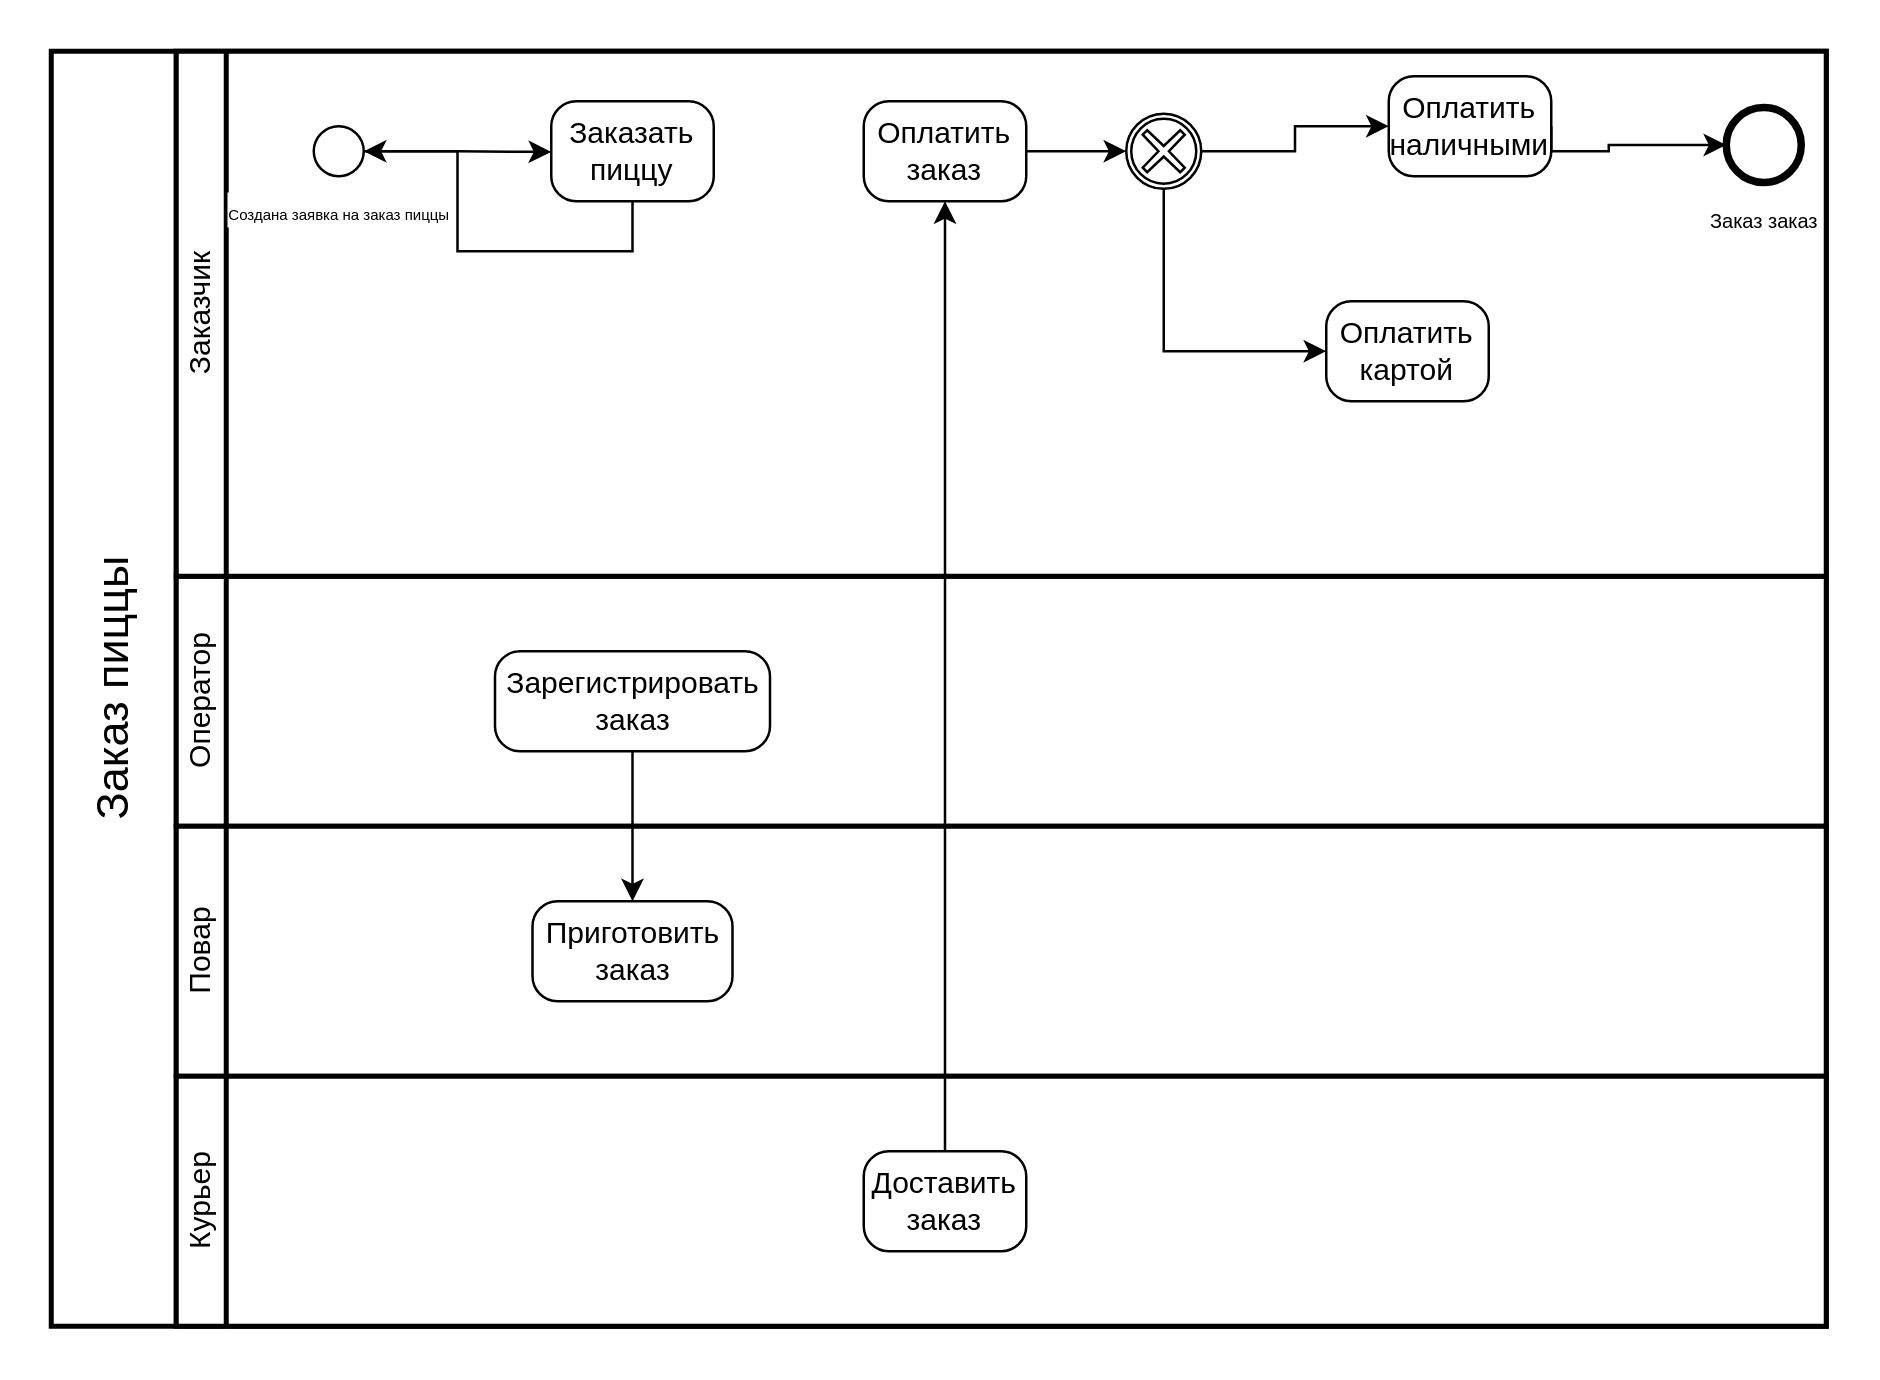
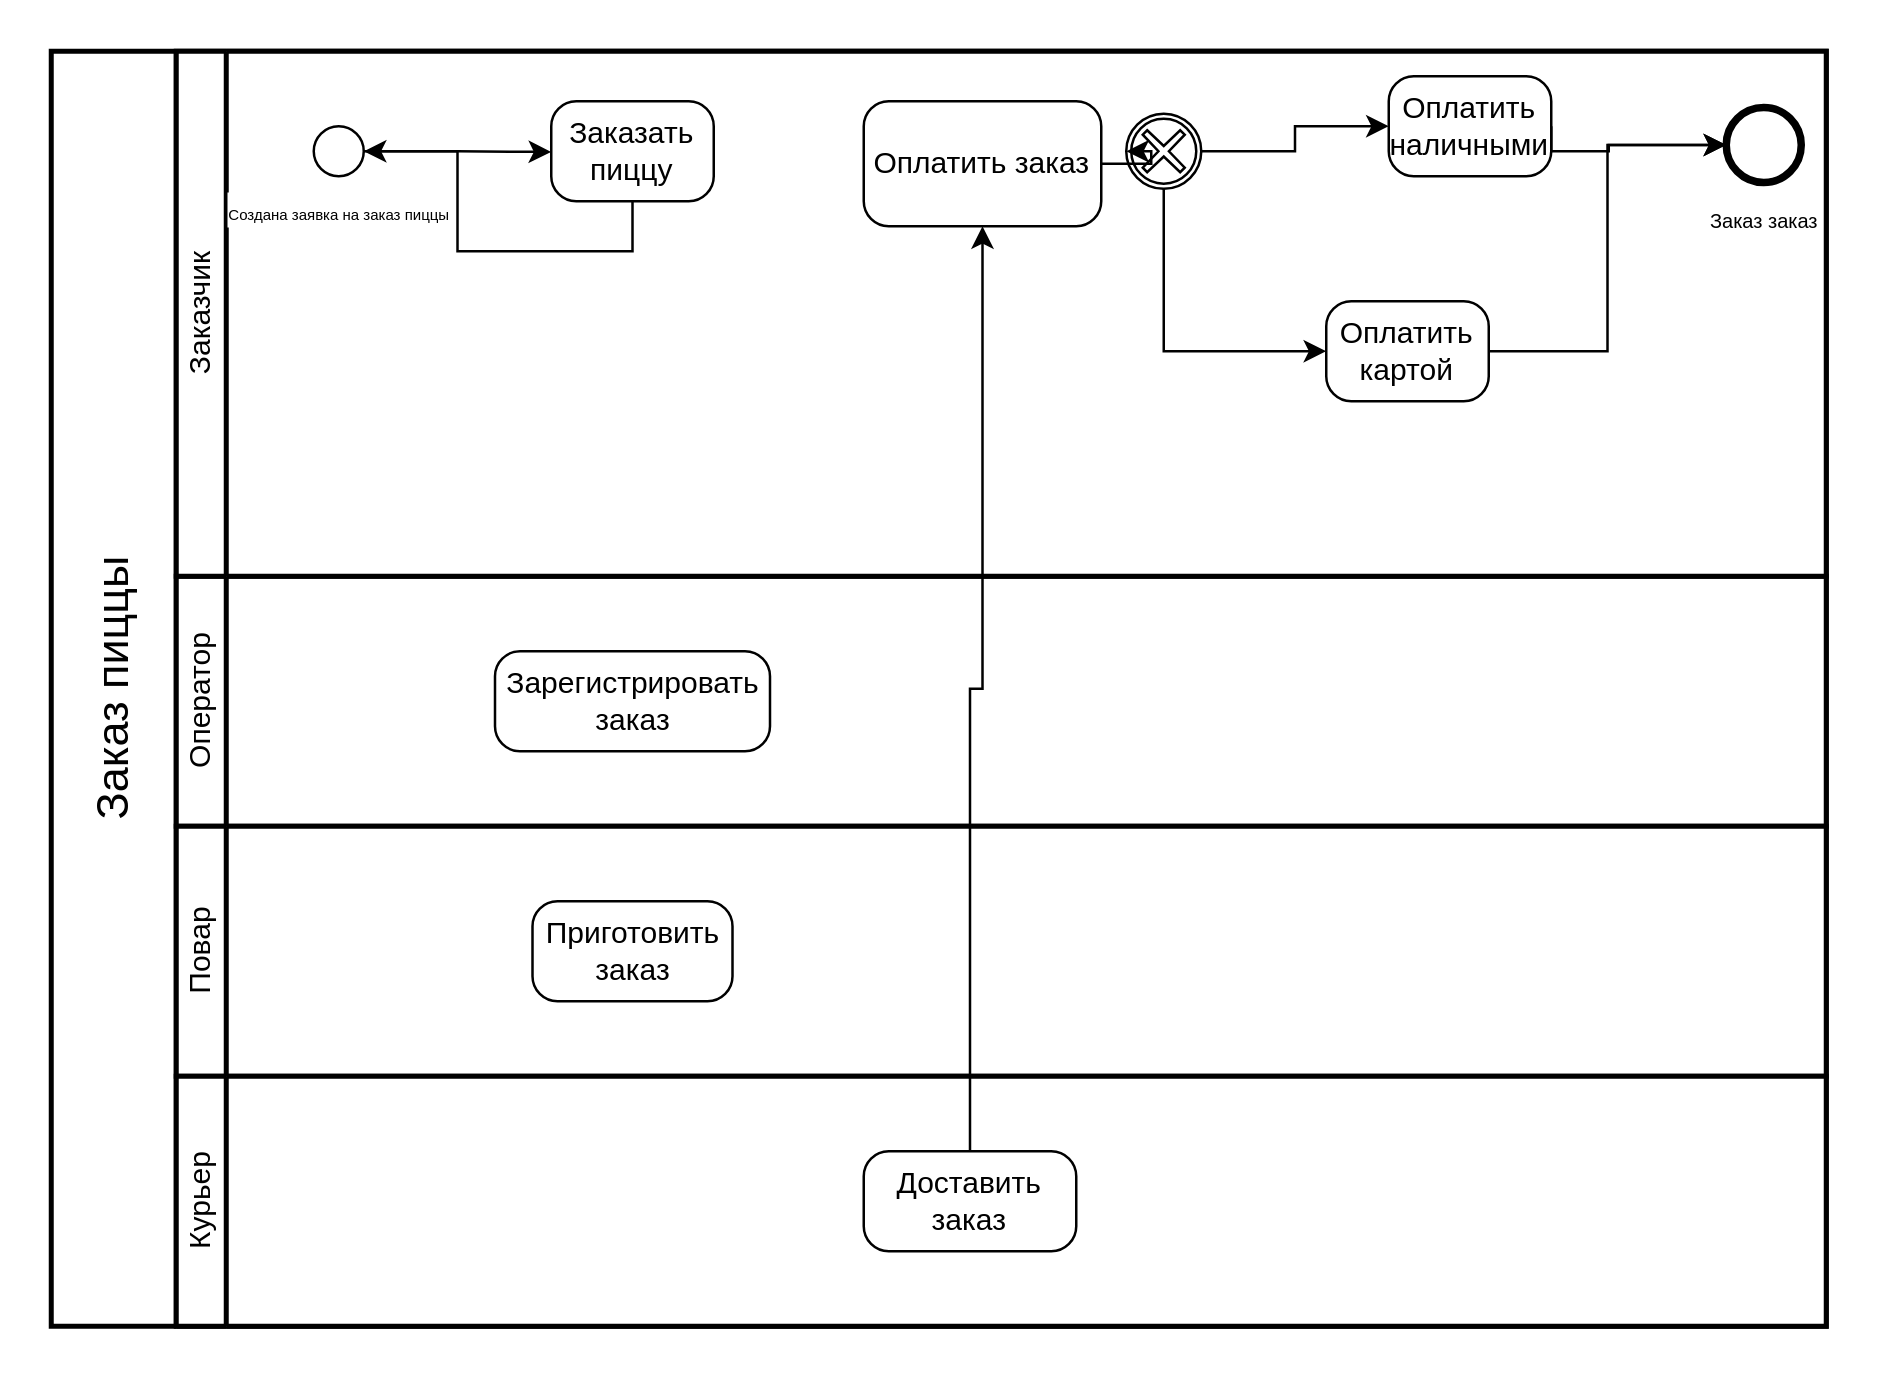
node "Оплатить заказ": size 163x100 -> 238x125
edge "Оплатить картой" -> "Заказ заказ": added
edge "Зарегистрировать заказ" -> "Приготовить заказ": removed
node "Доставить заказ": size 163x100 -> 213x100
